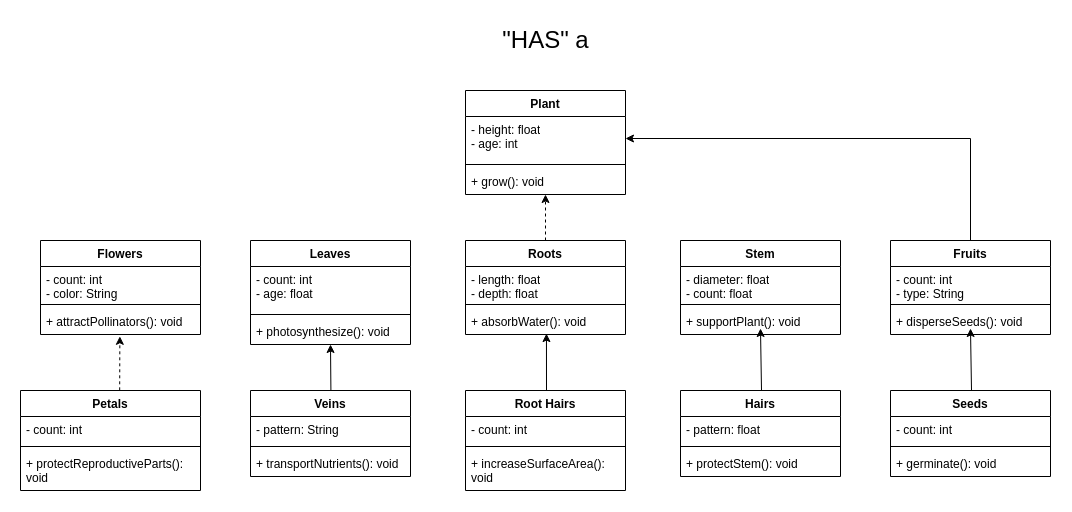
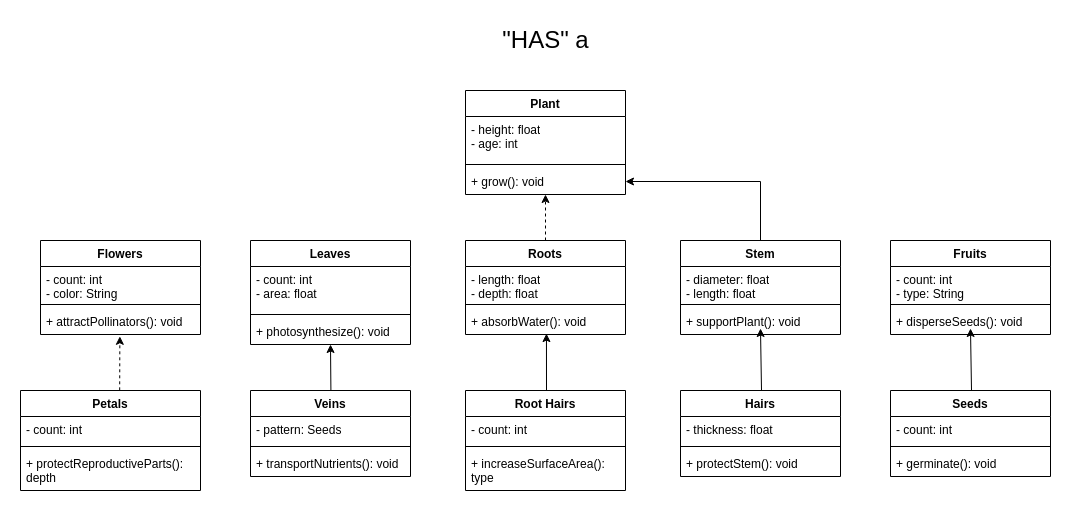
edge "Fruits" -> "- height: float - age: int": removed
edge "Stem" -> "+ grow(): void": added
node "- count: int - age: float": label "- count: int - age: float" -> "- count: int - area: float"
node "- diameter: float - count: float": label "- diameter: float - count: float" -> "- diameter: float - length: float"
node "- pattern: String": label "- pattern: String" -> "- pattern: Seeds"
node "- pattern: float": label "- pattern: float" -> "- thickness: float"
node "+ protectReproductiveParts(): void": label "+ protectReproductiveParts(): void" -> "+ protectReproductiveParts(): depth"
node "+ increaseSurfaceArea(): void": label "+ increaseSurfaceArea(): void" -> "+ increaseSurfaceArea(): type"
